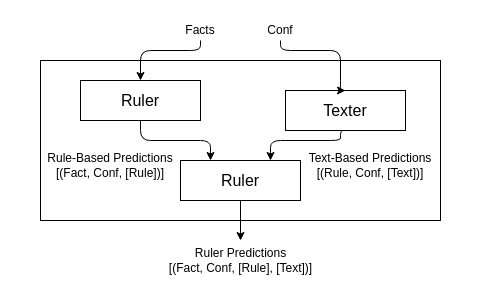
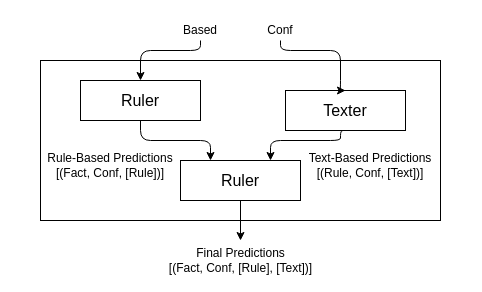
node "Facts": label "Facts" -> "Based"
node "Ruler Predictions [(Fact, Conf, [Rule], [Text])]": label "Ruler Predictions [(Fact, Conf, [Rule], [Text])]" -> "Final Predictions [(Fact, Conf, [Rule], [Text])]"
